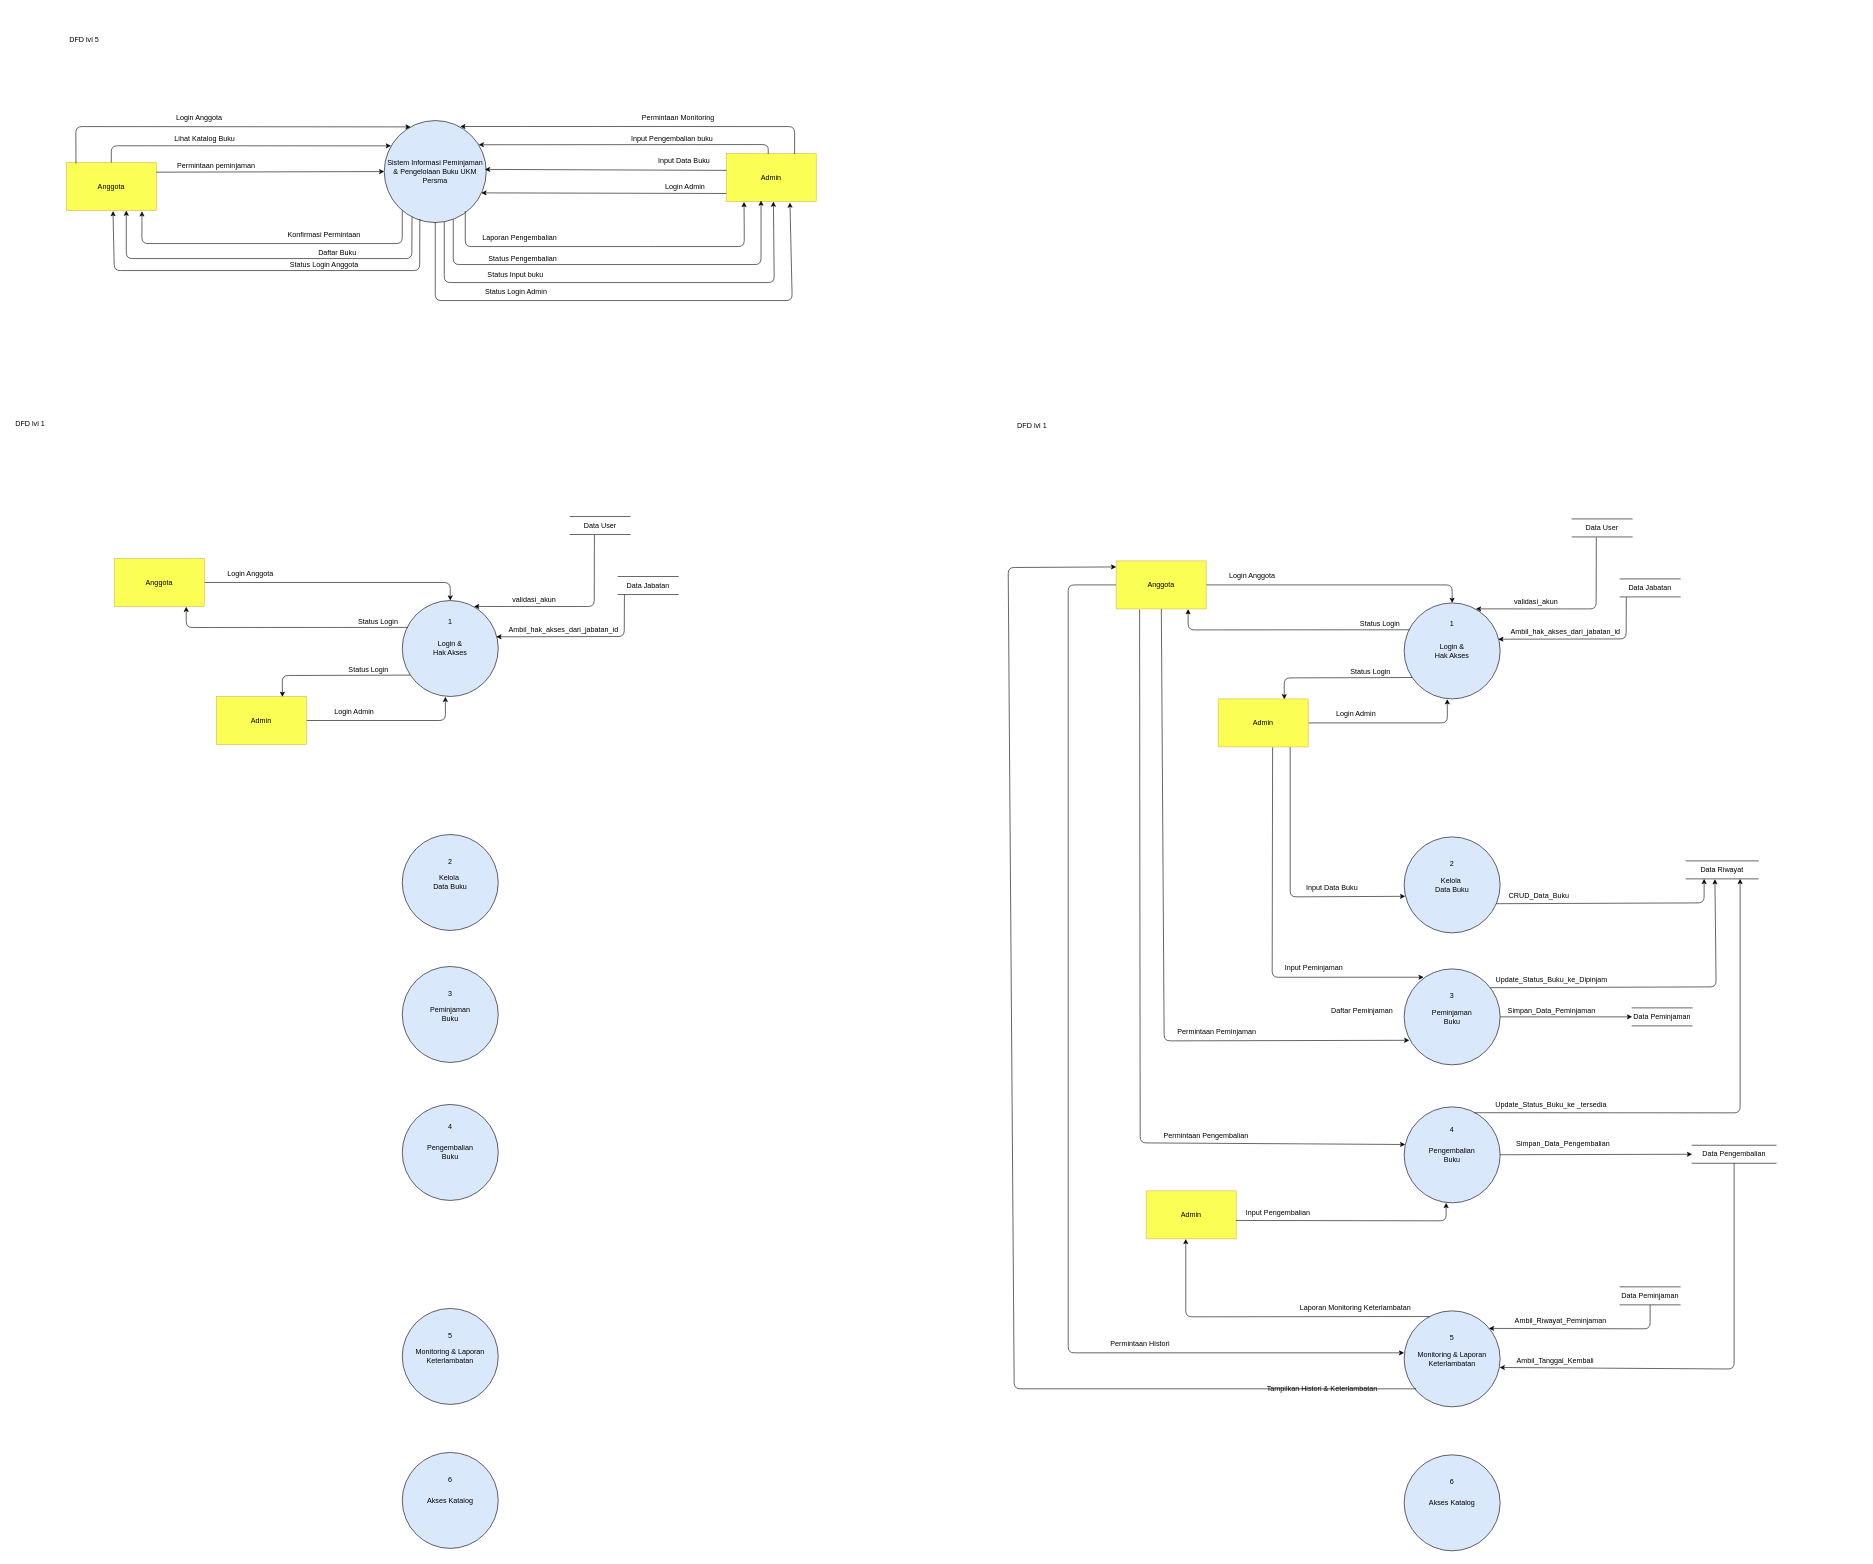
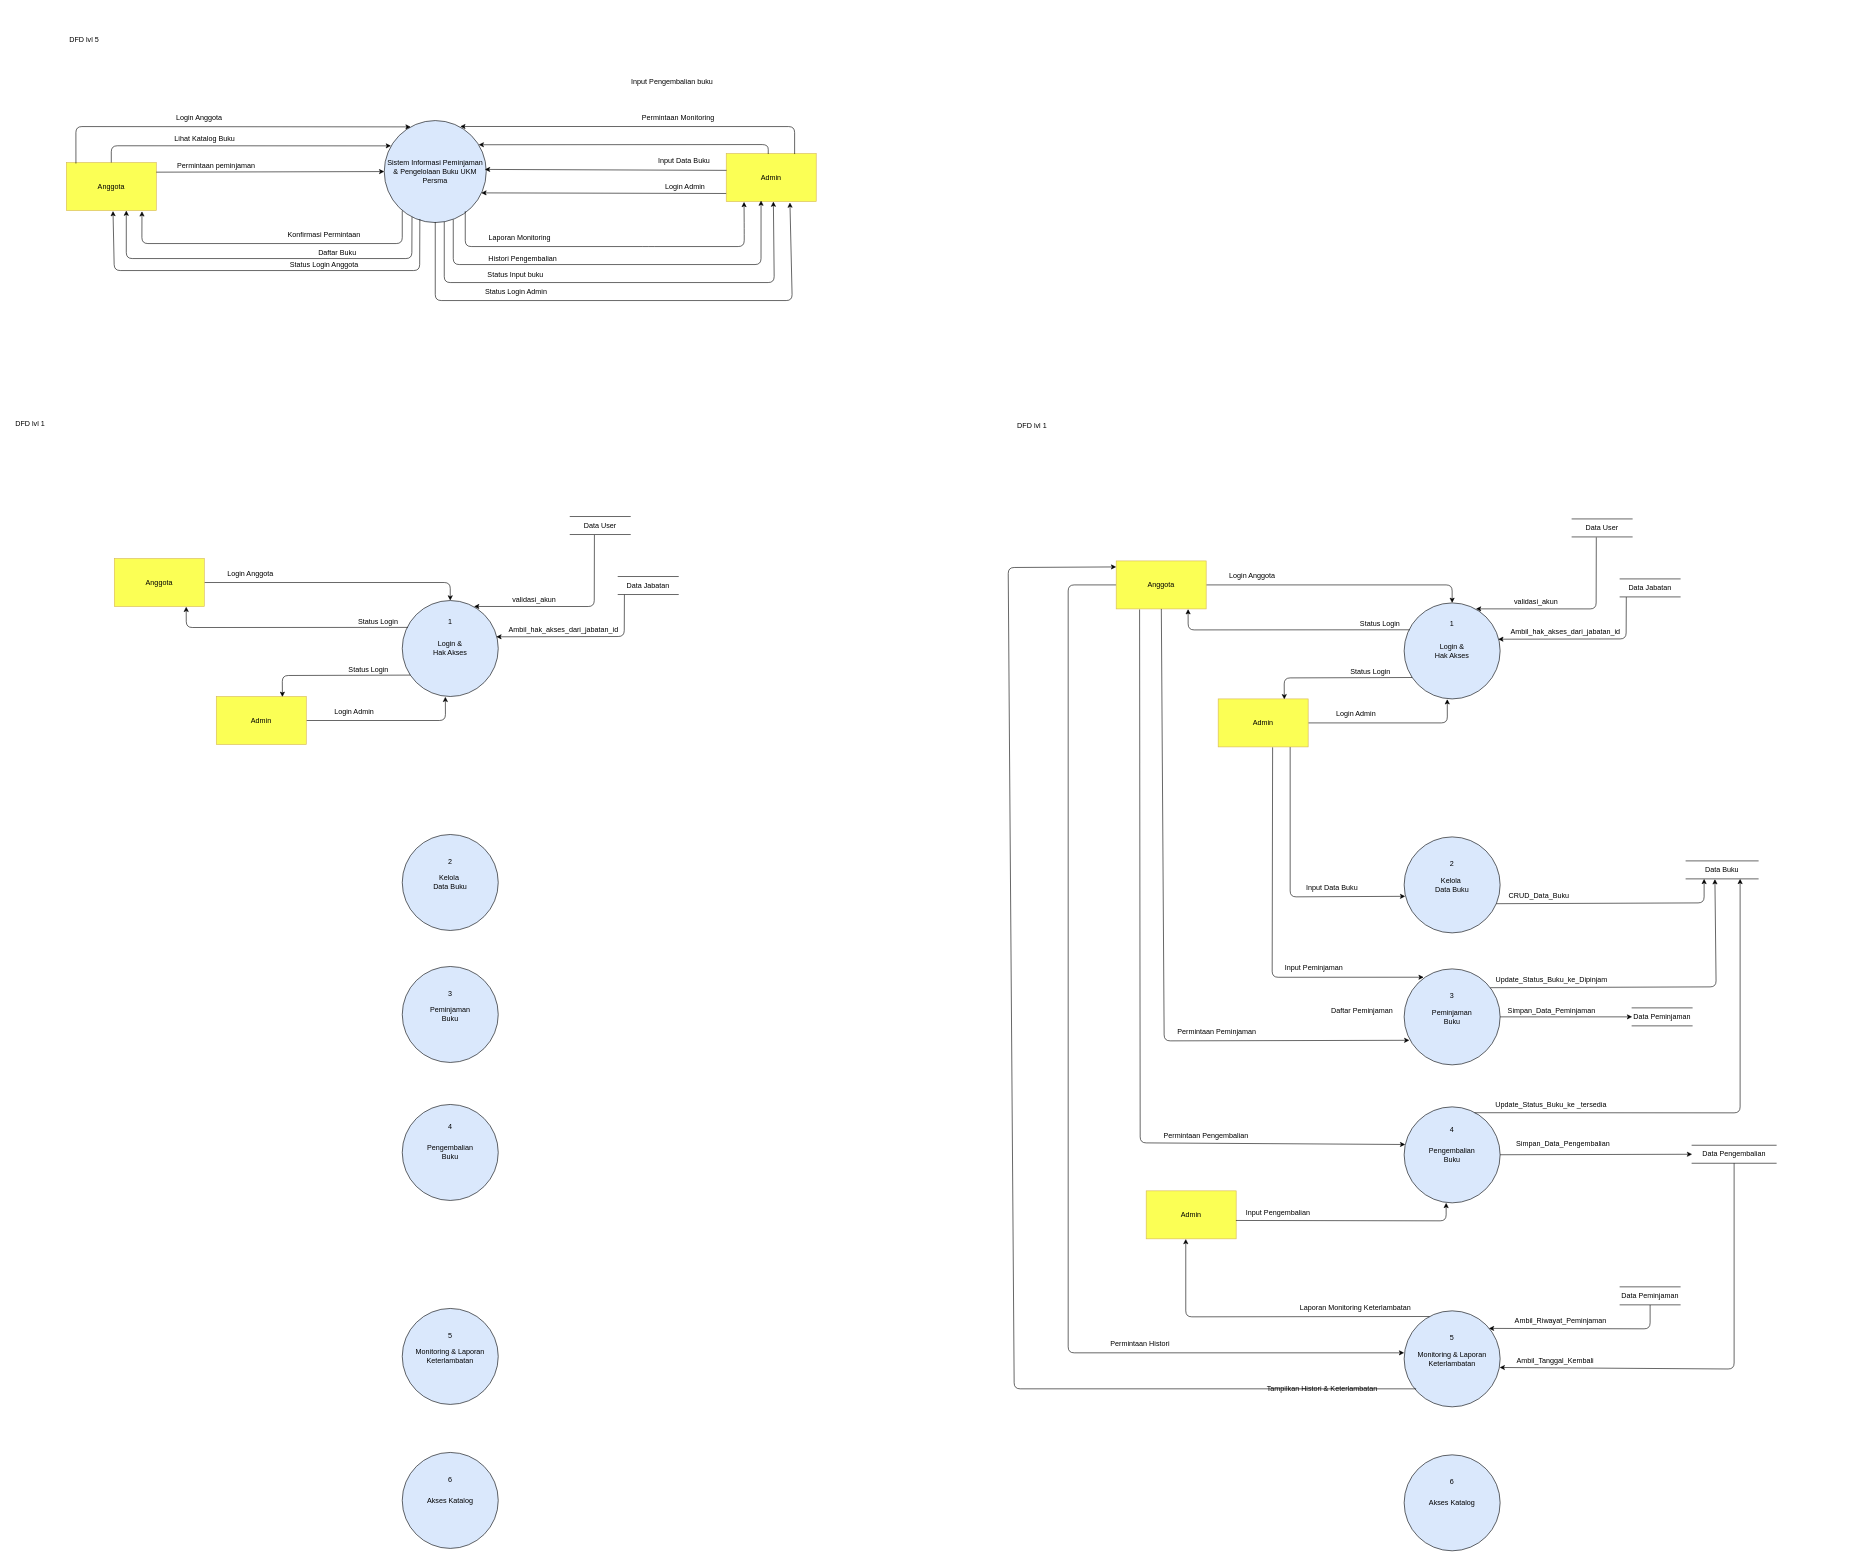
node "Input Pengembalian buku": moved (672, 138) -> (672, 81)
node "Laporan Pengembalian": label "Laporan Pengembalian" -> "Laporan Monitoring"
node "Status Pengembalian": label "Status Pengembalian" -> "Histori Pengembalian"
node "Data Riwayat": label "Data Riwayat" -> "Data Buku"
